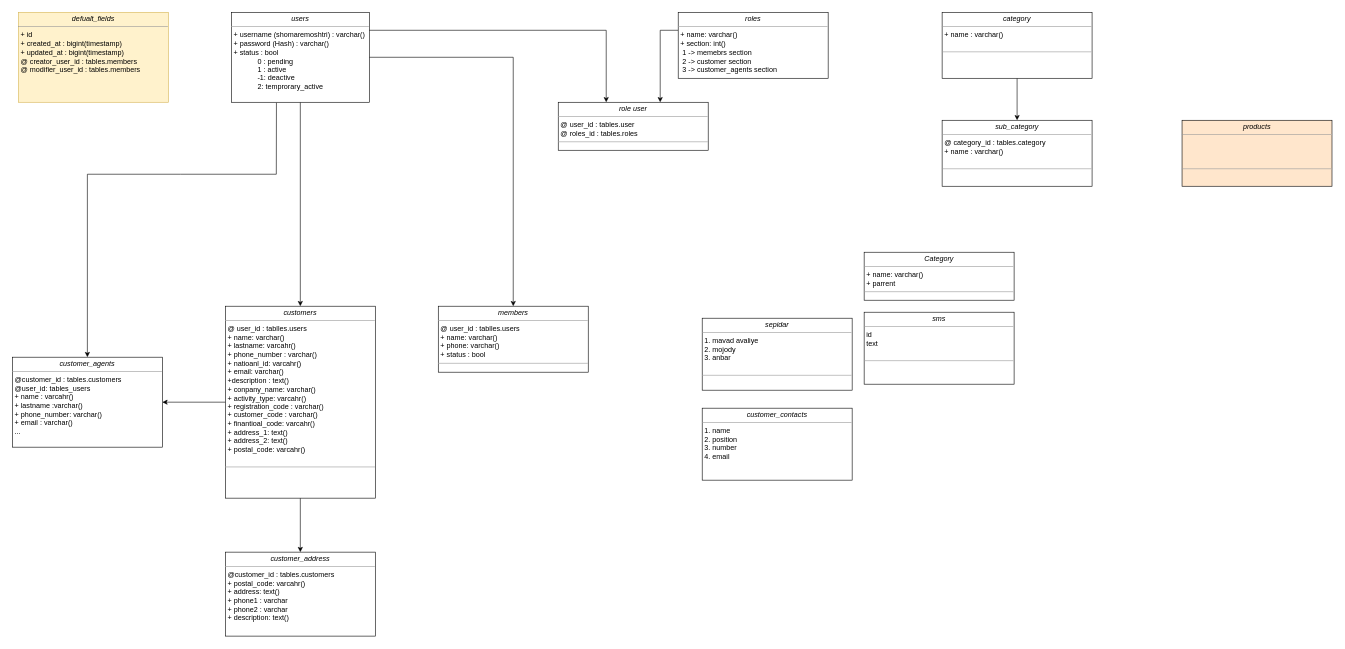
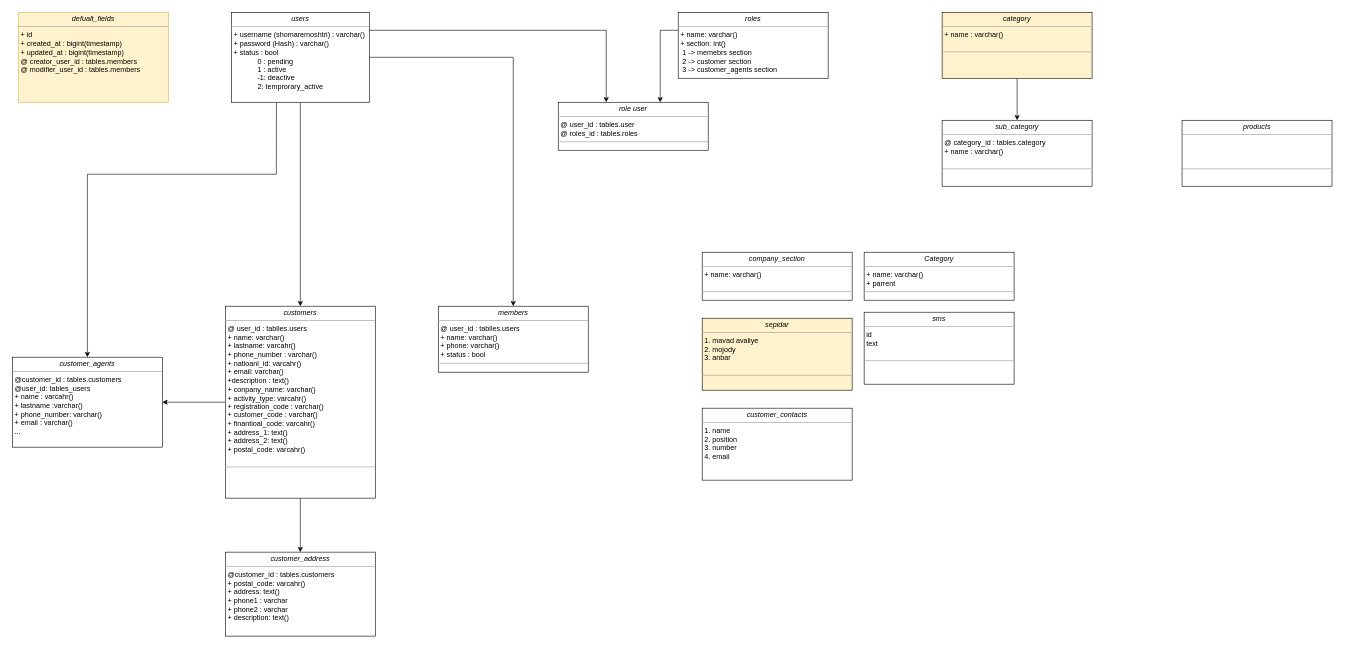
node "category + name : varchar()": fillcolor #ffffff -> #fff2cc
node "products": fillcolor #ffe6cc -> #ffffff
node "company_section + name: varchar()": added
node "sepidar 1. mavad avaliye 2. mojody 3. anbar": fillcolor #ffffff -> #fff2cc
